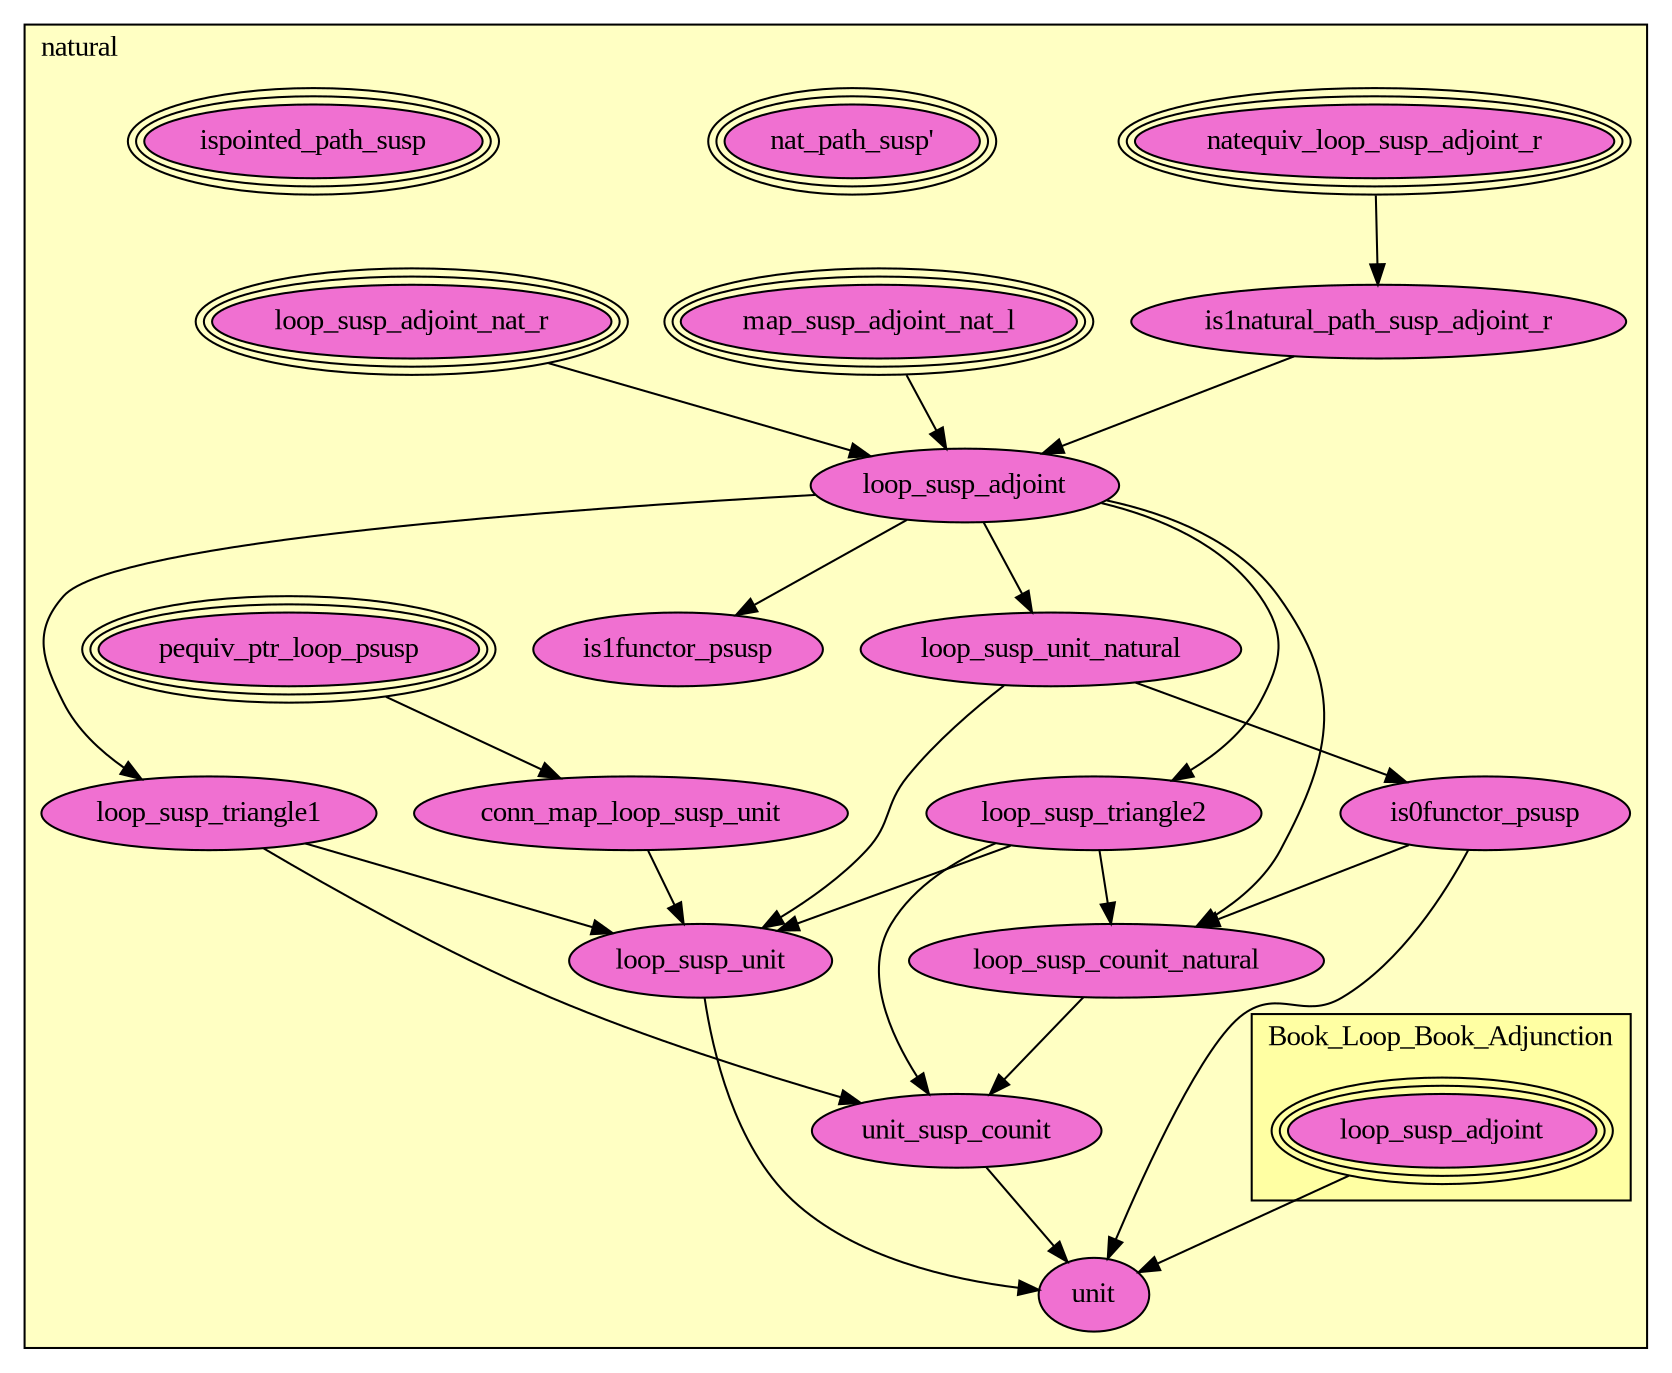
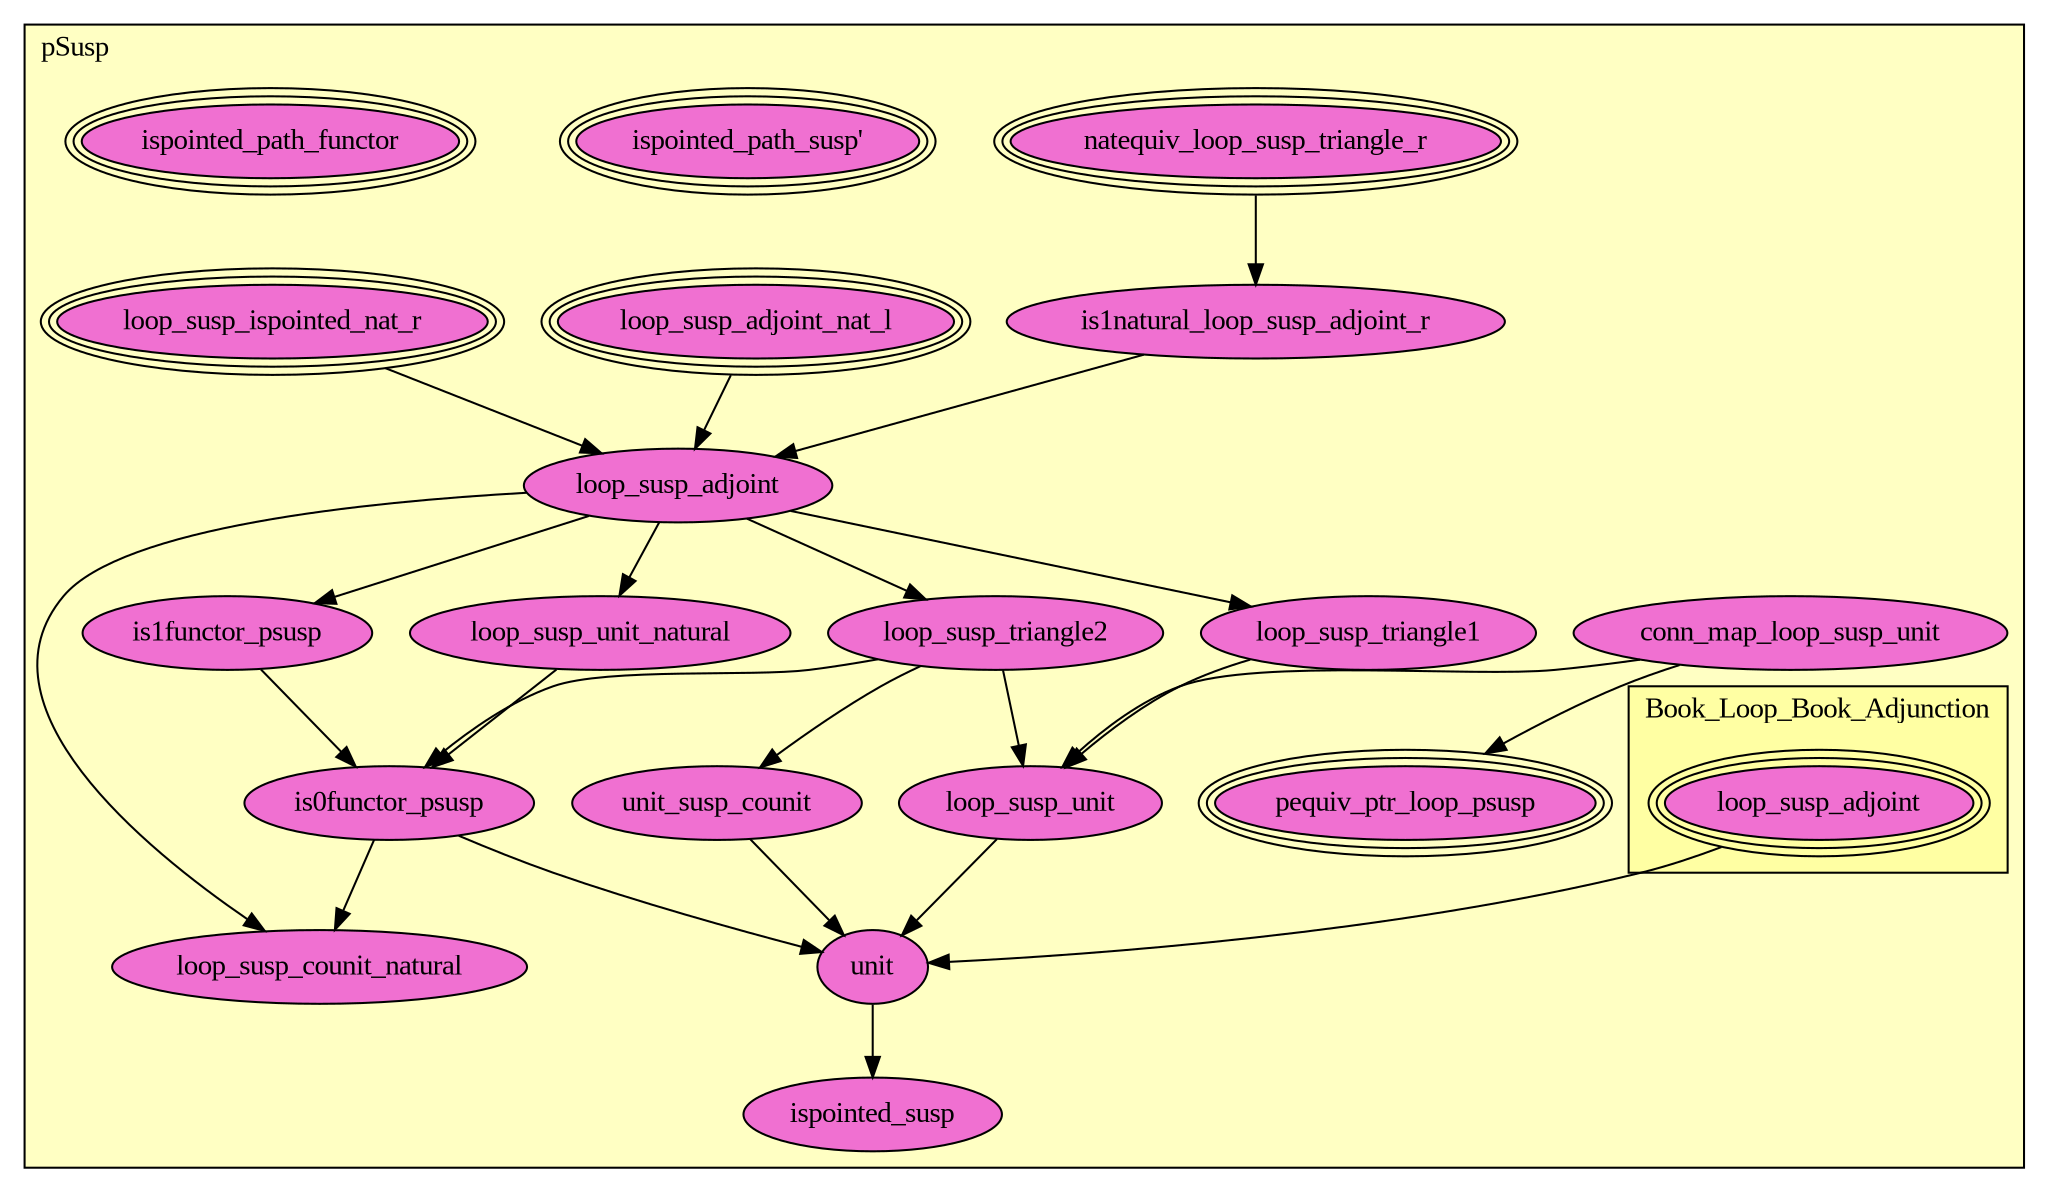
cluster "natural": label "natural" -> "pSusp"
node "ispointed_path_susp": label "ispointed_path_susp" -> "ispointed_path_functor"
node "nat_path_susp'": label "nat_path_susp'" -> "ispointed_path_susp'"
node "natequiv_loop_susp_adjoint_r": label "natequiv_loop_susp_adjoint_r" -> "natequiv_loop_susp_triangle_r"
node "loop_susp_adjoint_nat_r": label "loop_susp_adjoint_nat_r" -> "loop_susp_ispointed_nat_r"
node "map_susp_adjoint_nat_l": label "map_susp_adjoint_nat_l" -> "loop_susp_adjoint_nat_l"
node "is1natural_path_susp_adjoint_r": label "is1natural_path_susp_adjoint_r" -> "is1natural_loop_susp_adjoint_r"
edge "is1functor_psusp" -> "is0functor_psusp": added
edge "pequiv_ptr_loop_psusp" -> "conn_map_loop_susp_unit": reversed
edge "loop_susp_unit_natural" -> "loop_susp_unit": removed
edge "loop_susp_triangle2" -> "loop_susp_counit_natural": now "loop_susp_triangle2" -> "is0functor_psusp"
edge "loop_susp_triangle1" -> "unit_susp_counit": removed
edge "loop_susp_counit_natural" -> "unit_susp_counit": removed
node "ispointed_susp": added
